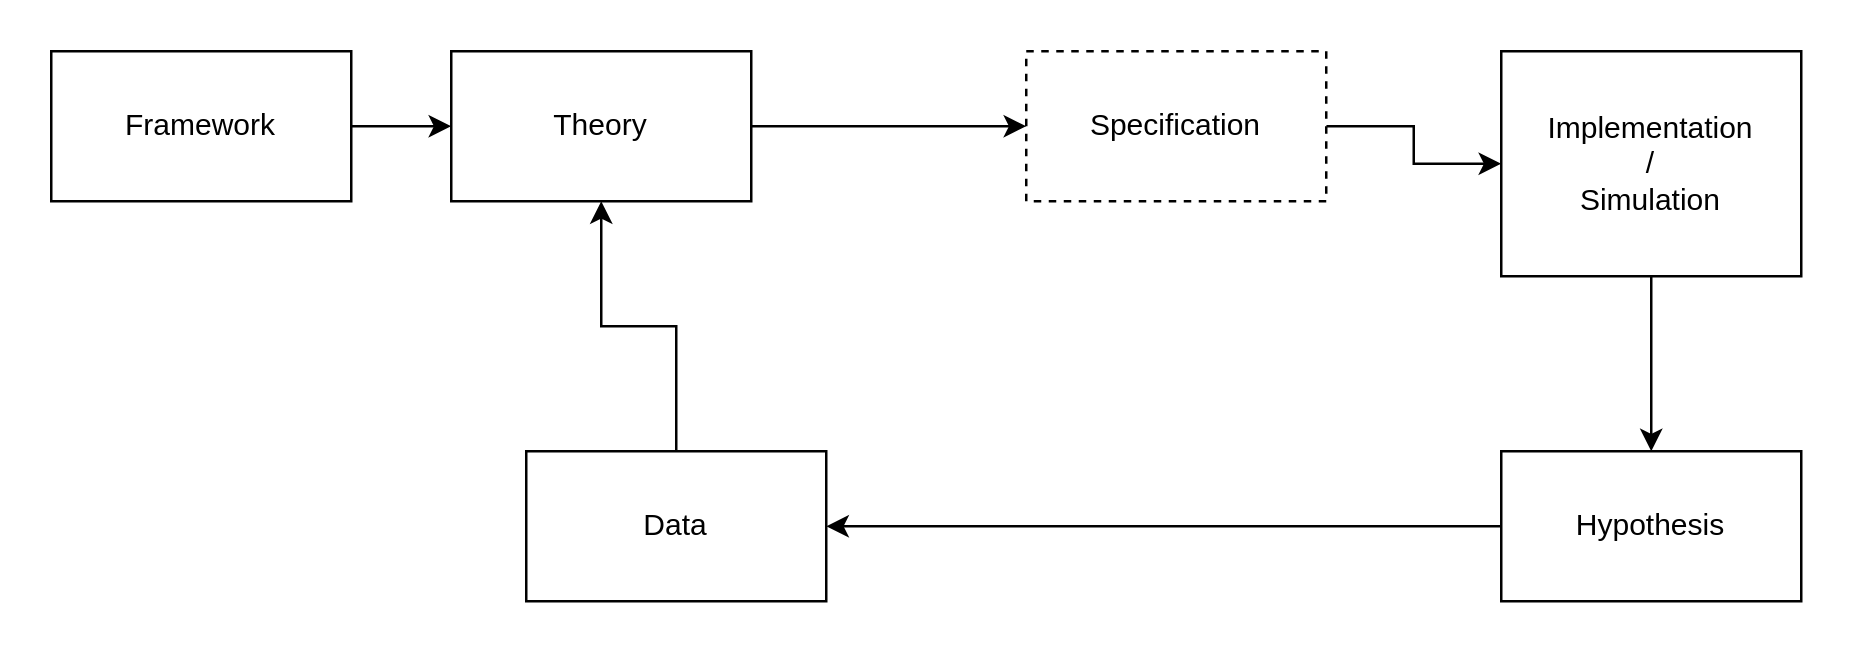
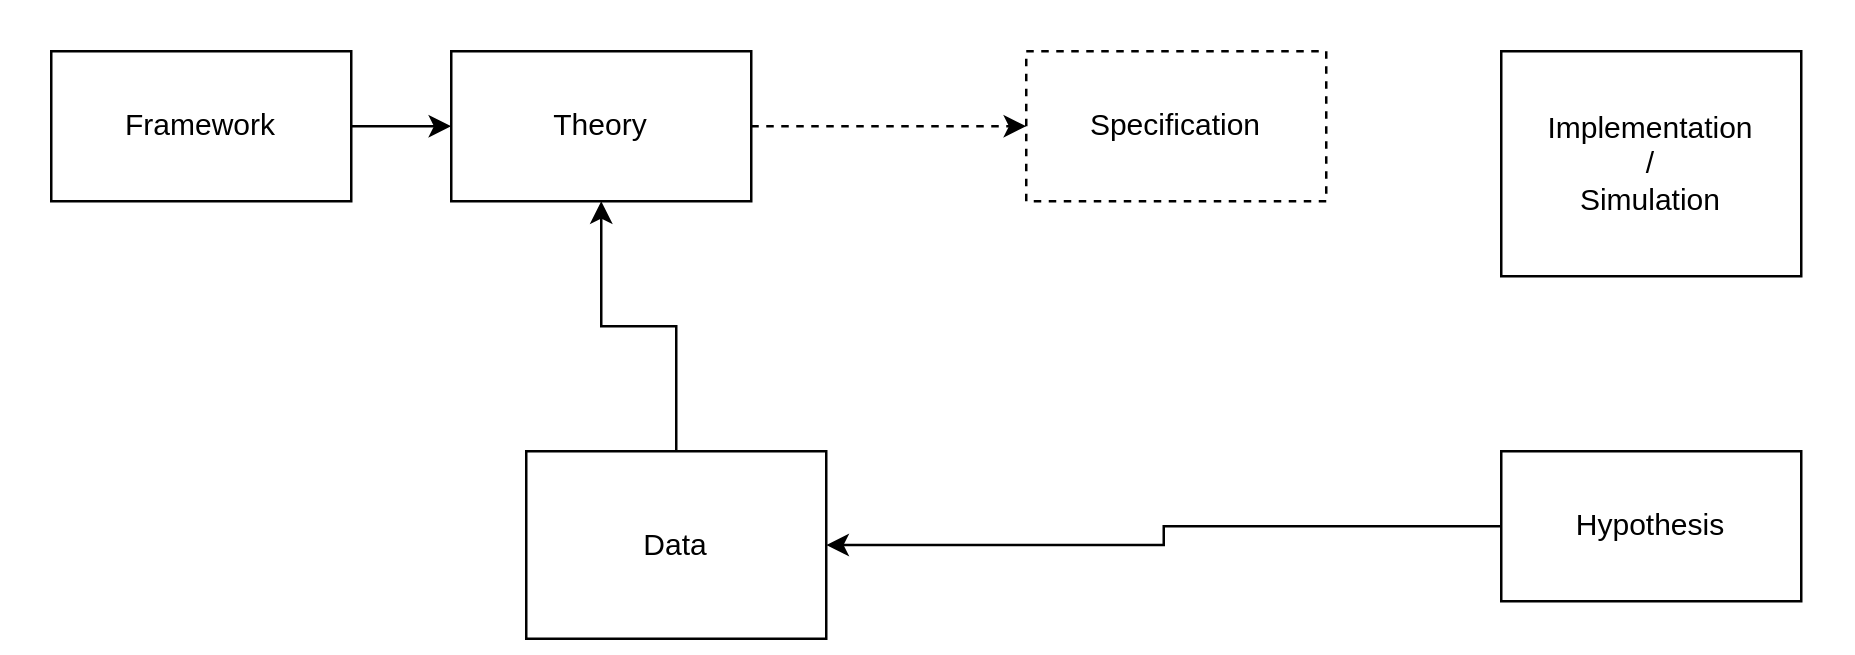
edge "Theory" -> "Specification": style solid -> dashed
edge "Specification" -> "Implementation / Simulation": removed
edge "Implementation / Simulation" -> "Hypothesis": removed
node "Data": size 300x150 -> 300x188
